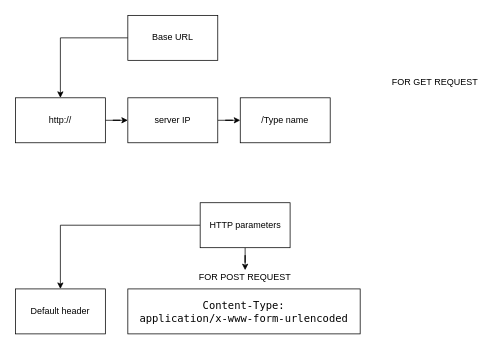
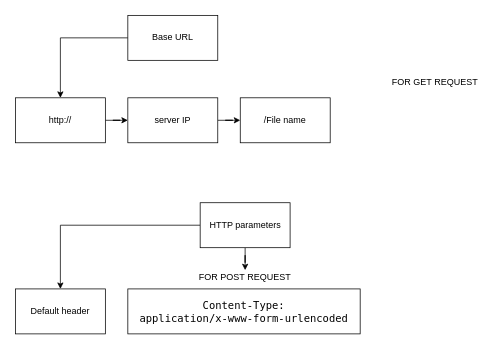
node "/Type name": label "/Type name" -> "/File name"
